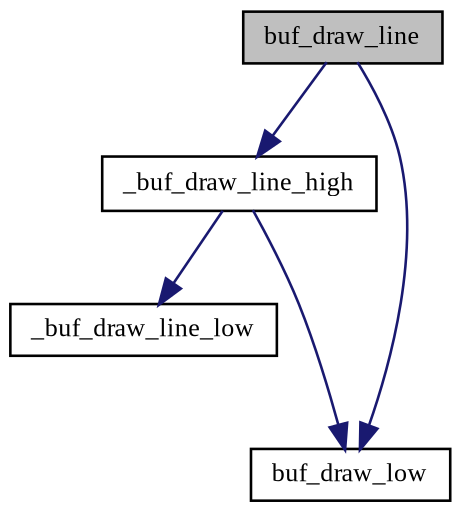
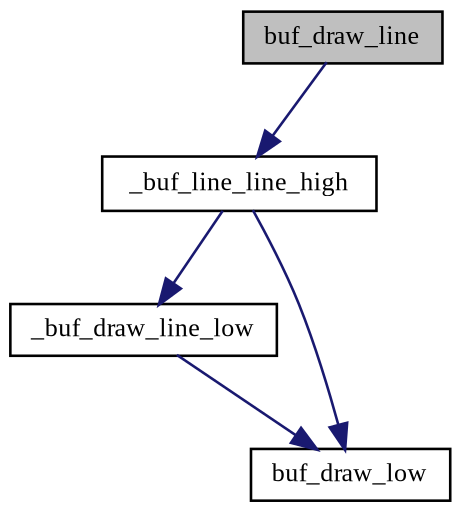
node "_buf_draw_line_high": label "_buf_draw_line_high" -> "_buf_line_line_high"
edge "buf_draw_line" -> "buf_draw_low": now "_buf_draw_line_low" -> "buf_draw_low"
